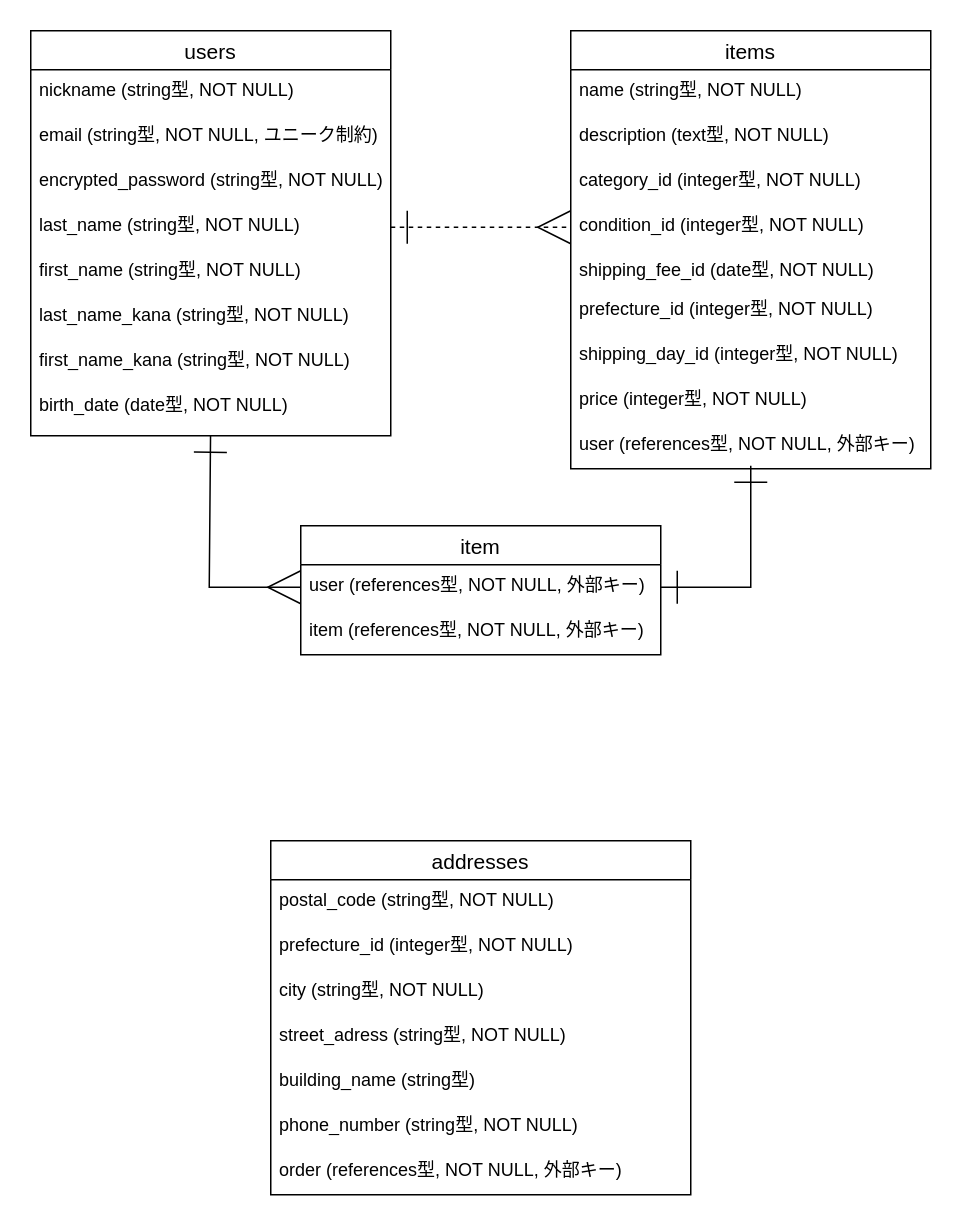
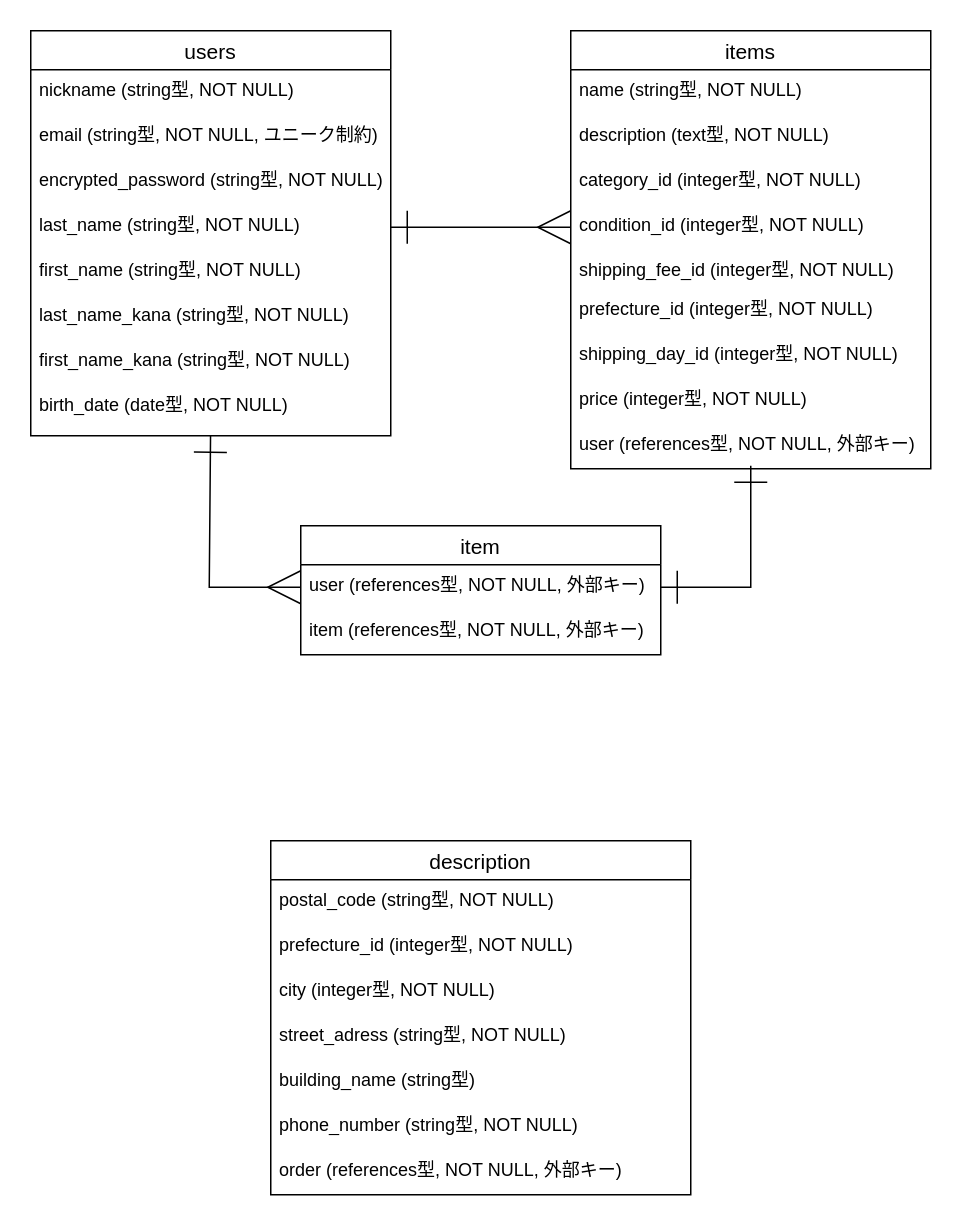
edge "last_name (string型, NOT NULL)" -- "condition_id (integer型, NOT NULL)": style dashed -> solid
node "shipping_fee_id (date型, NOT NULL)": label "shipping_fee_id (date型, NOT NULL)" -> "shipping_fee_id (integer型, NOT NULL)"
node "addresses": label "addresses" -> "description"
node "city (string型, NOT NULL)": label "city (string型, NOT NULL)" -> "city (integer型, NOT NULL)"
